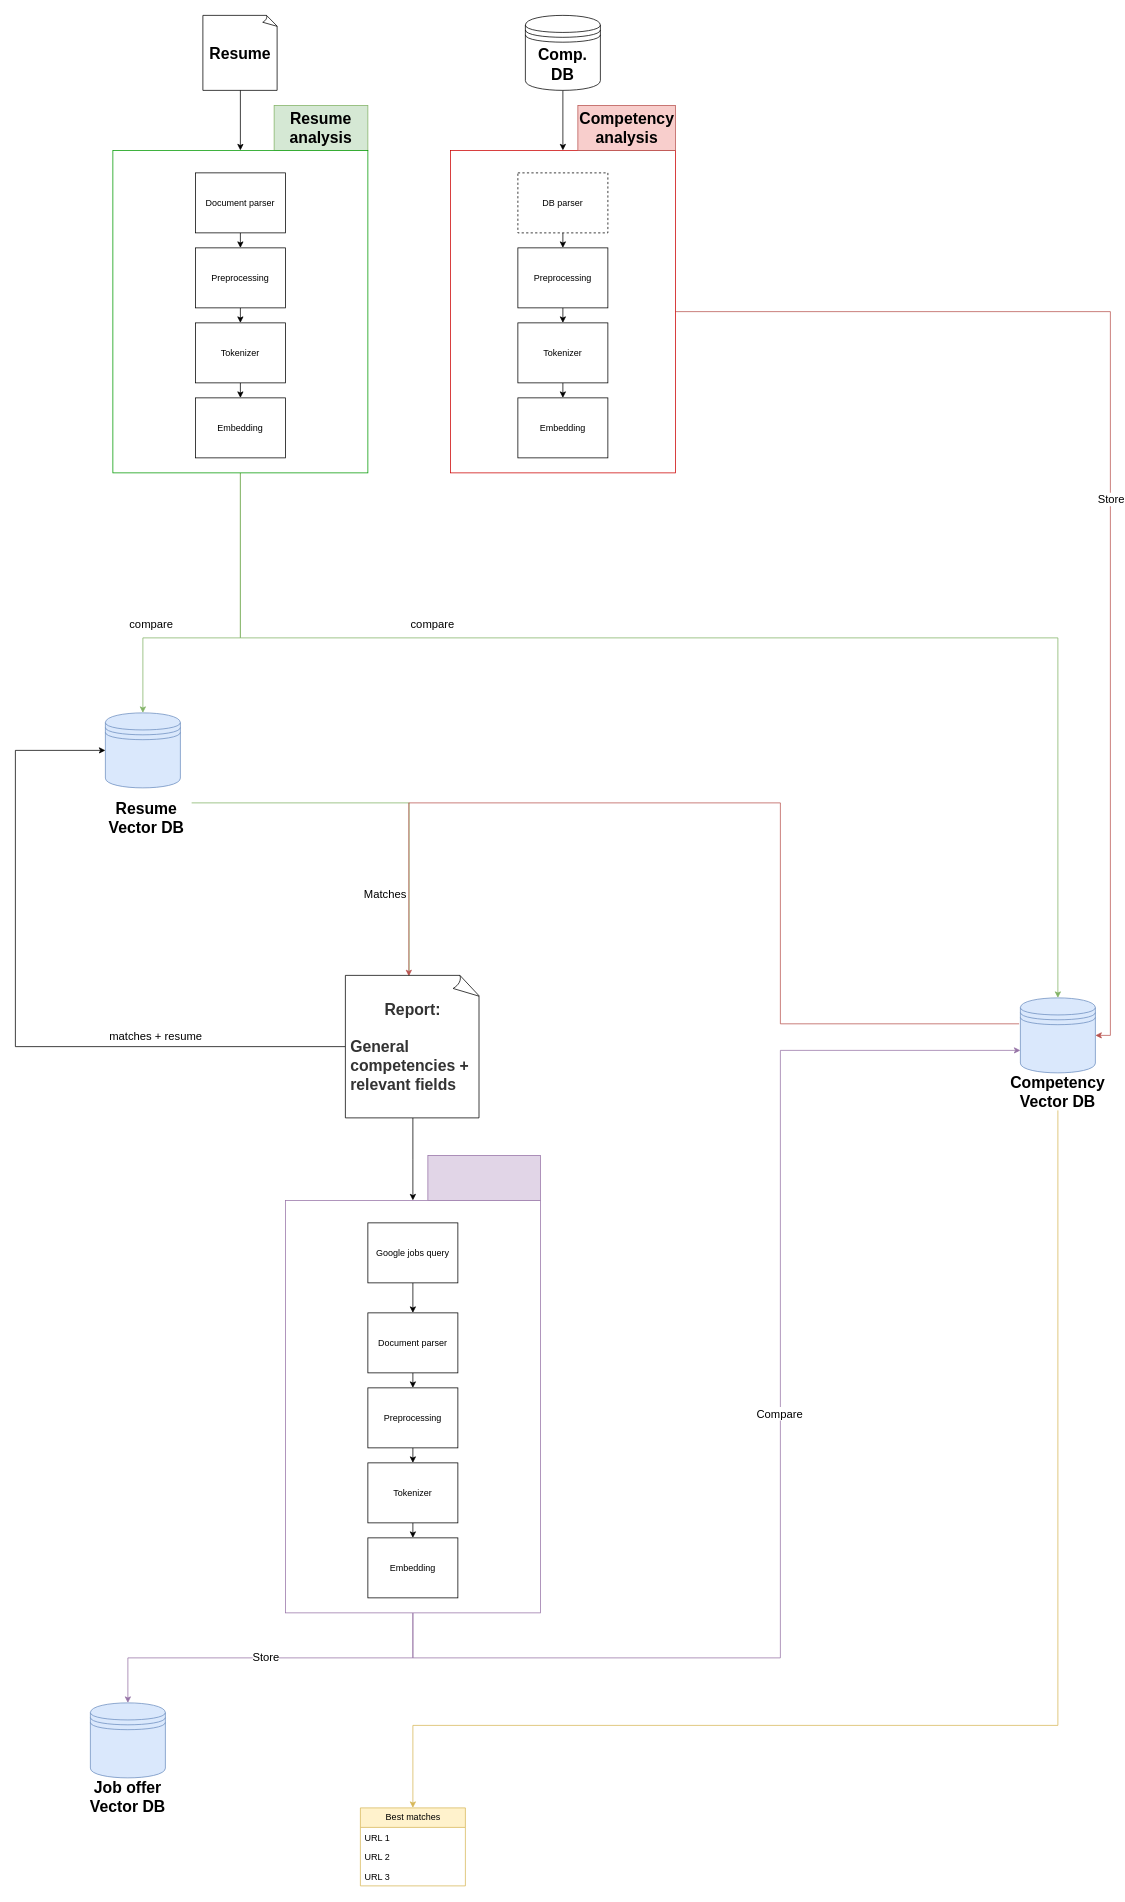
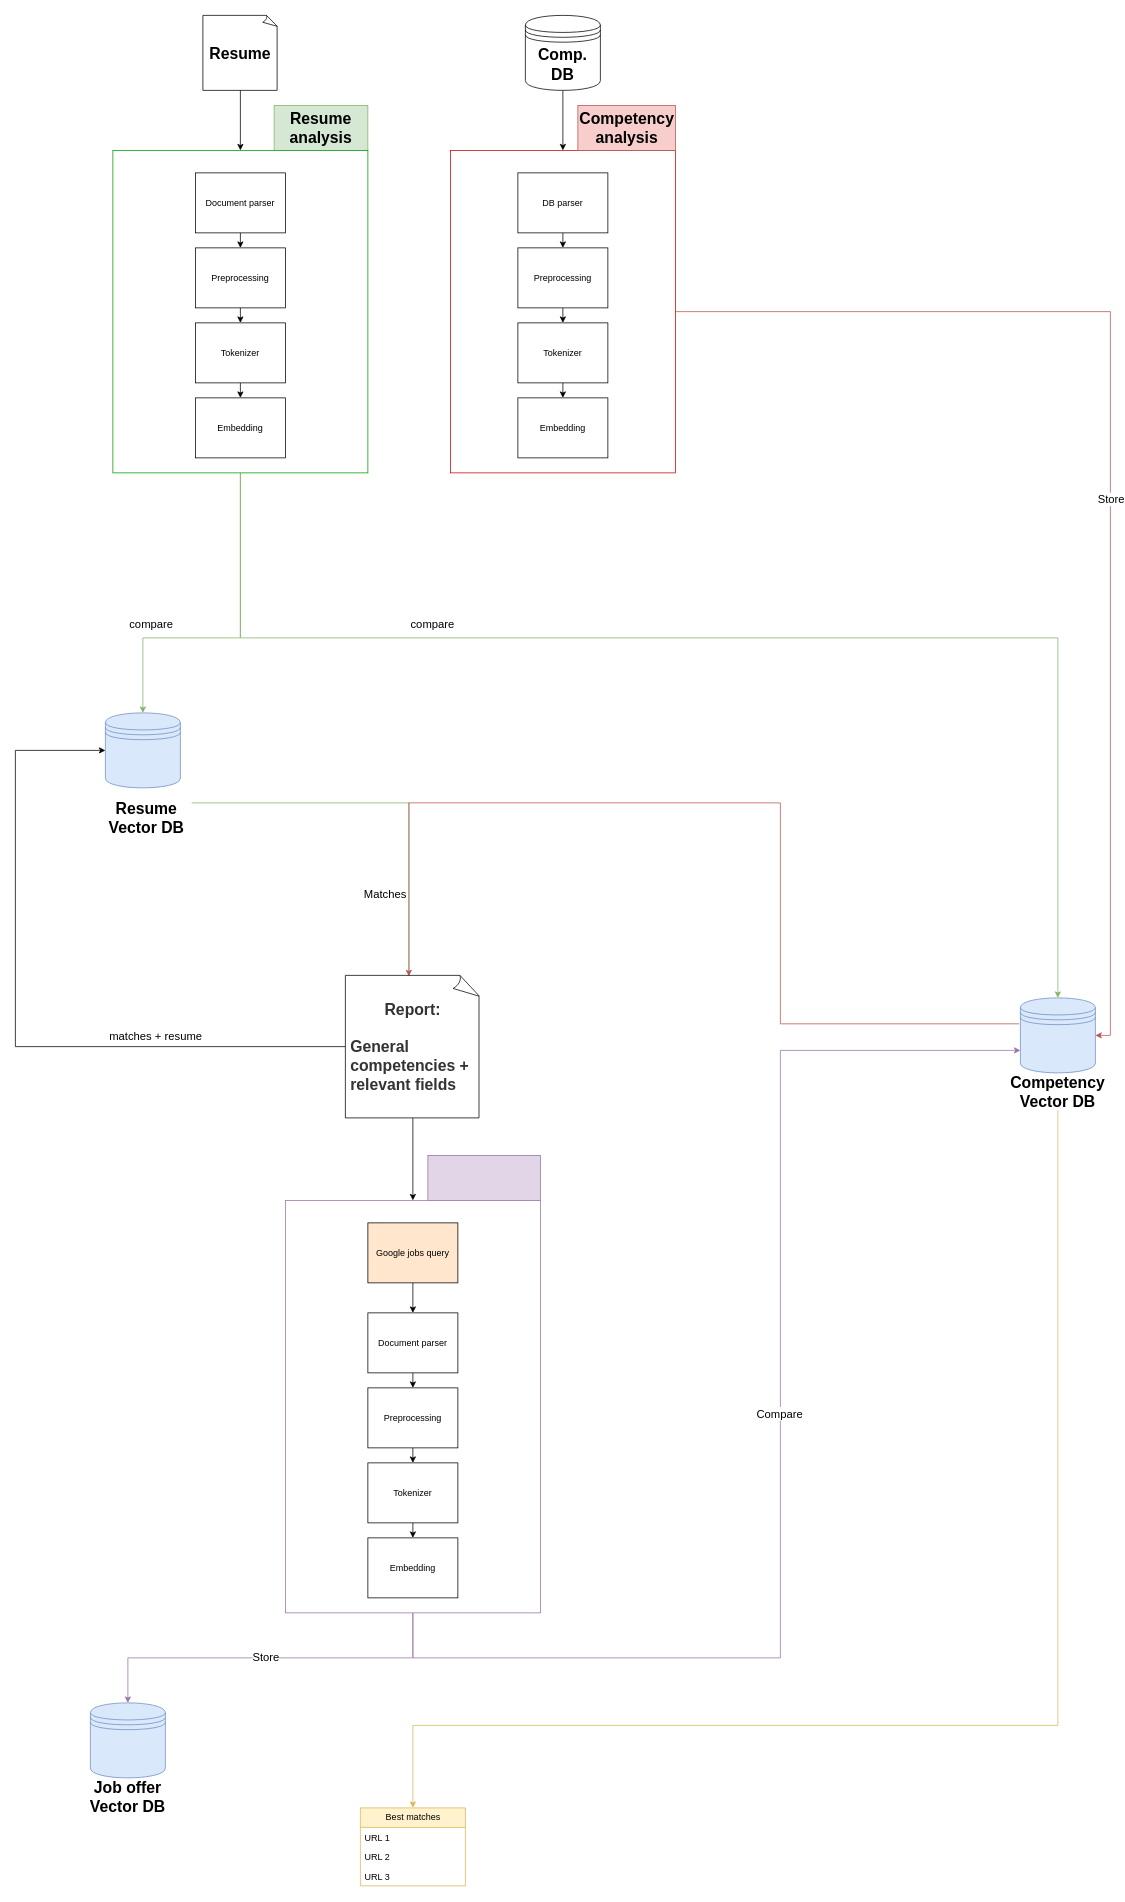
node "DB parser": style dashed -> solid
node "Google jobs query": fillcolor #ffffff -> #ffe6cc
